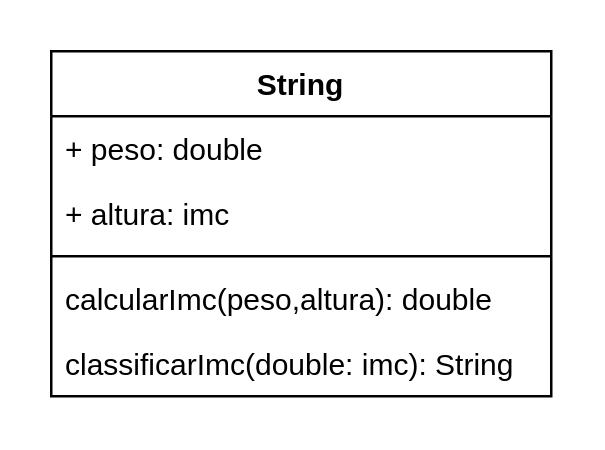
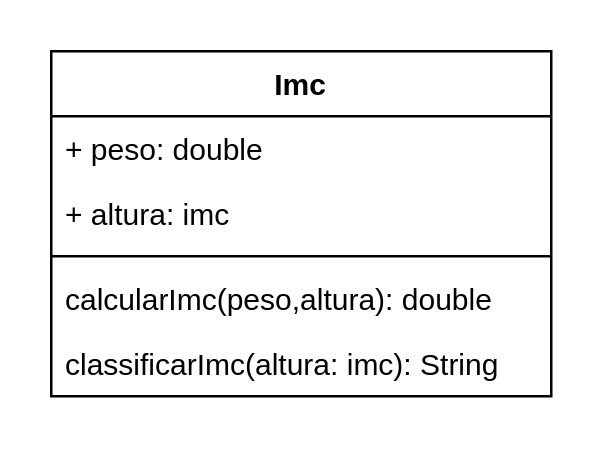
node "String": label "String" -> "Imc"
node "classificarImc(double: imc): String": label "classificarImc(double: imc): String" -> "classificarImc(altura: imc): String"
